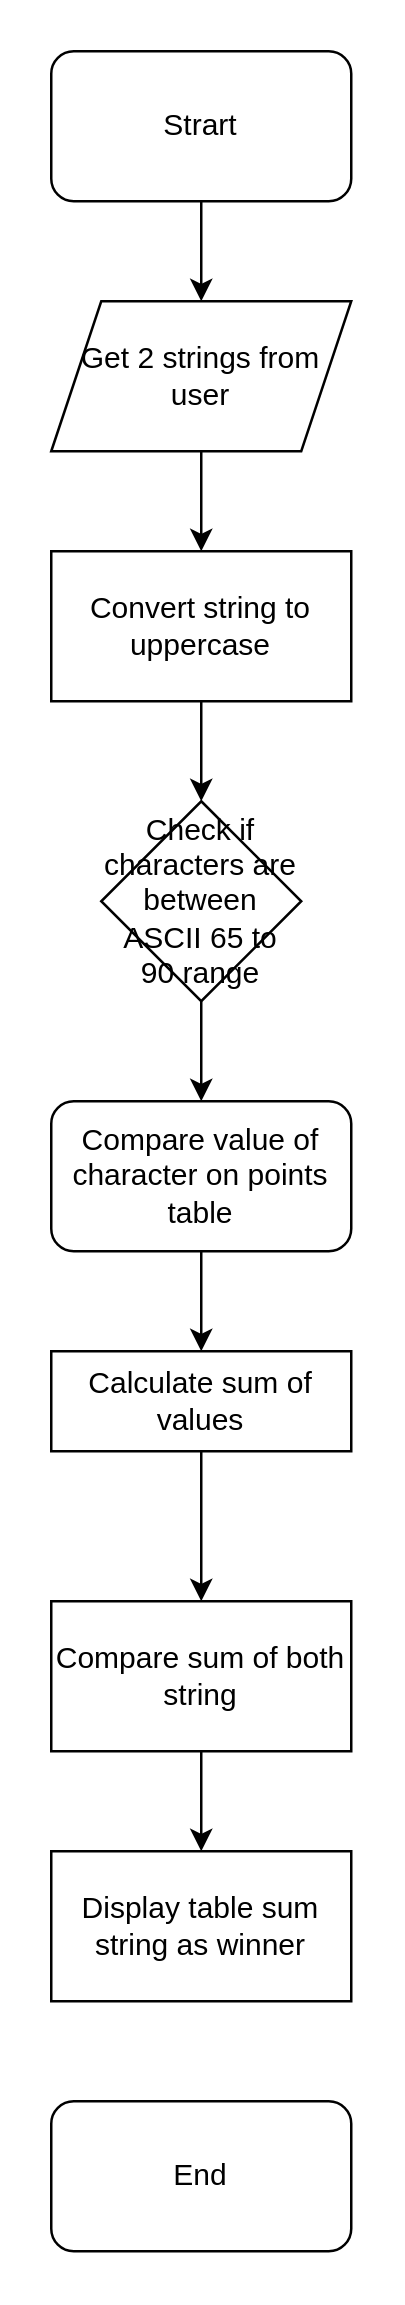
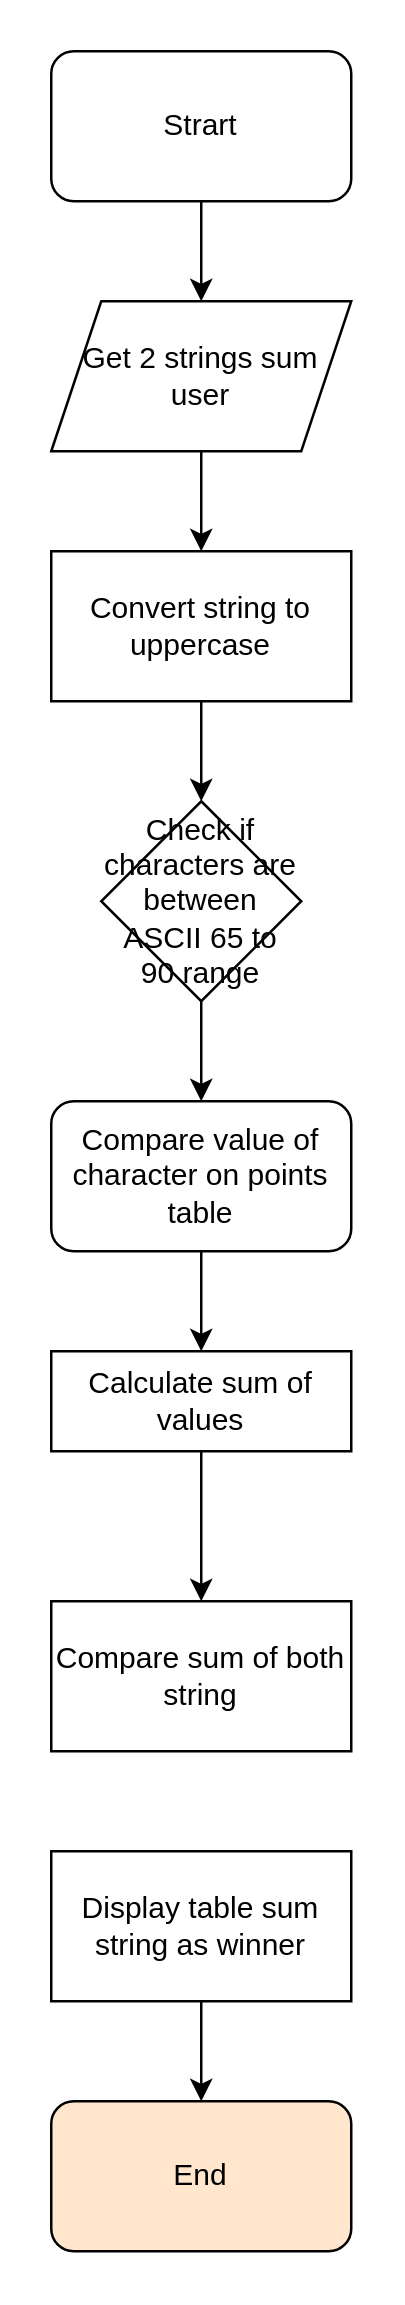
node "Get 2 strings from user": label "Get 2 strings from user" -> "Get 2 strings sum user"
edge "Compare sum of both string" -> "Display table sum string as winner": removed
edge "Display table sum string as winner" -> "End": added
node "End": fillcolor #ffffff -> #ffe6cc
